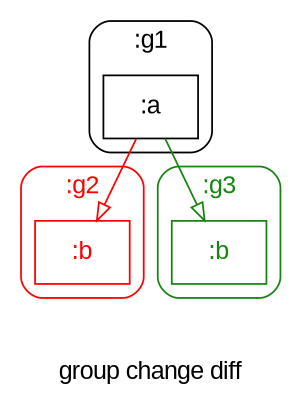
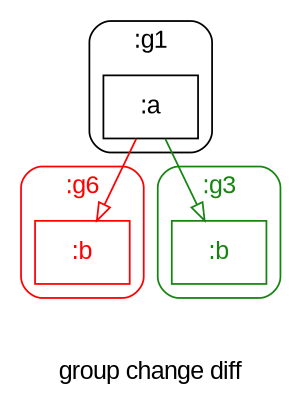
cluster ":g2": label ":g2" -> ":g6"
